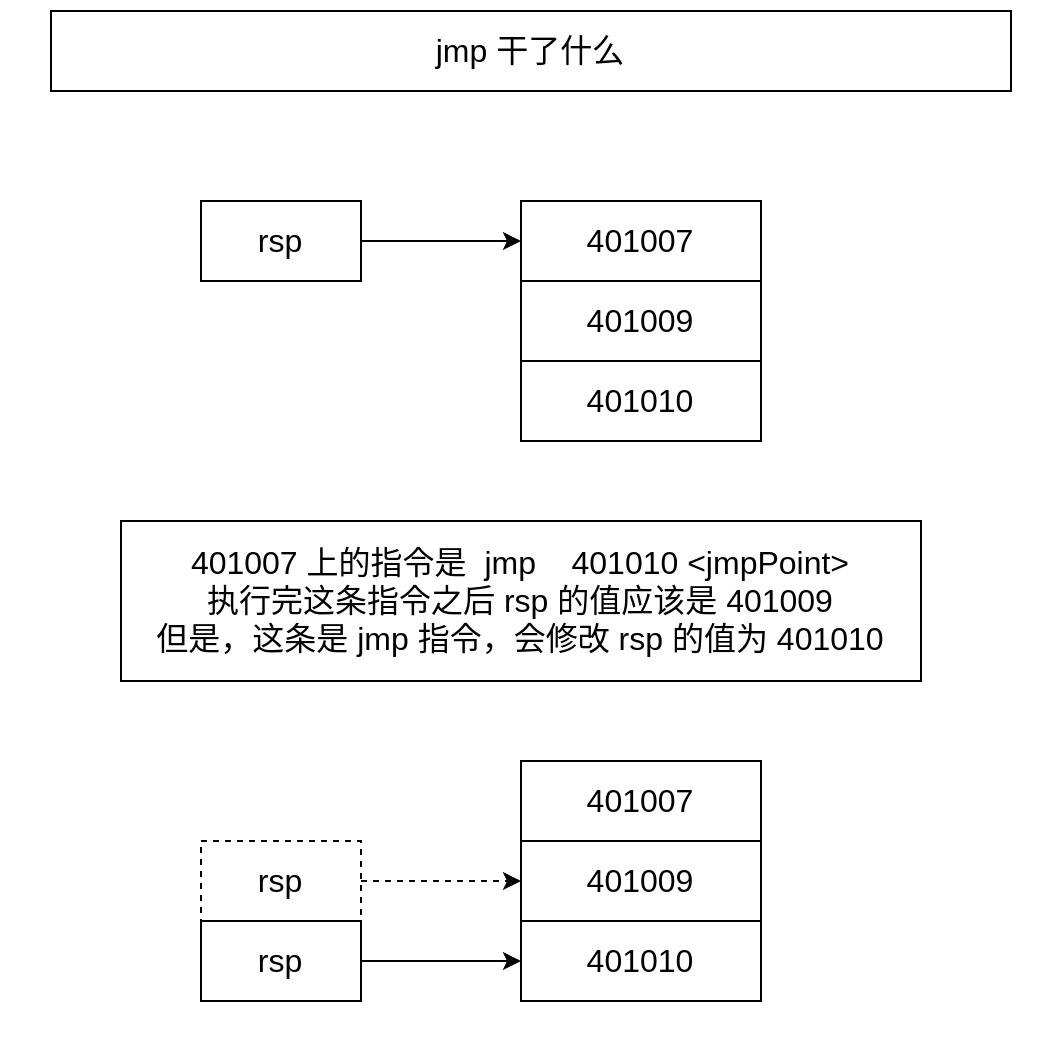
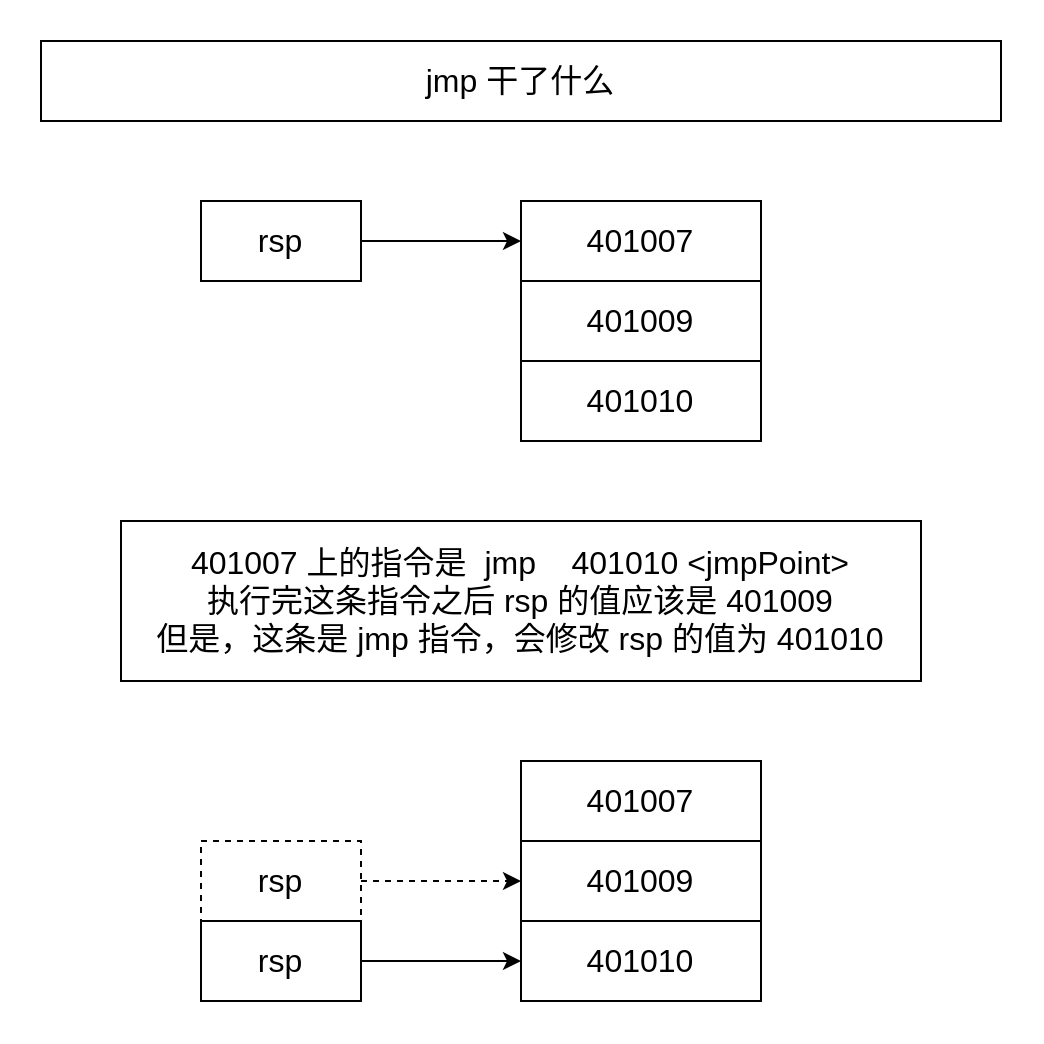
node "jmp 干了什么": moved (531, 51) -> (521, 81)
